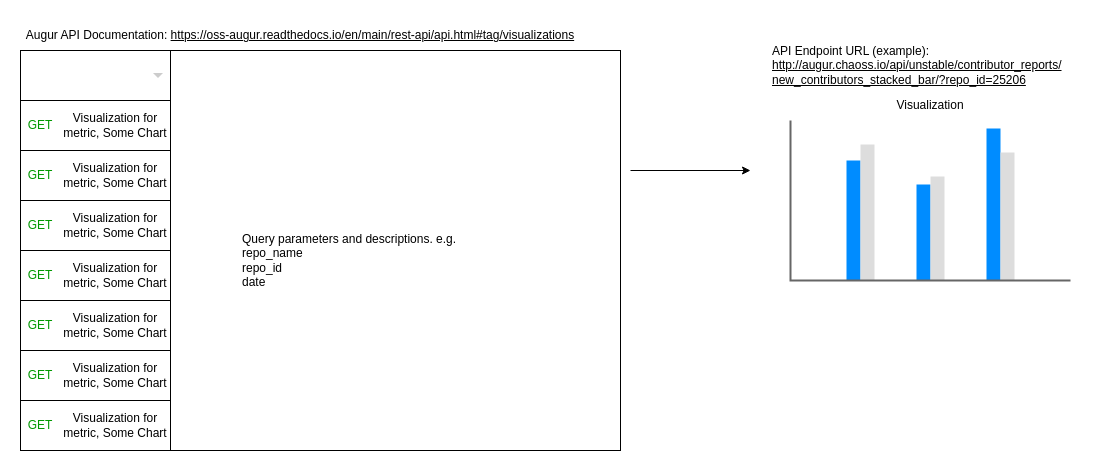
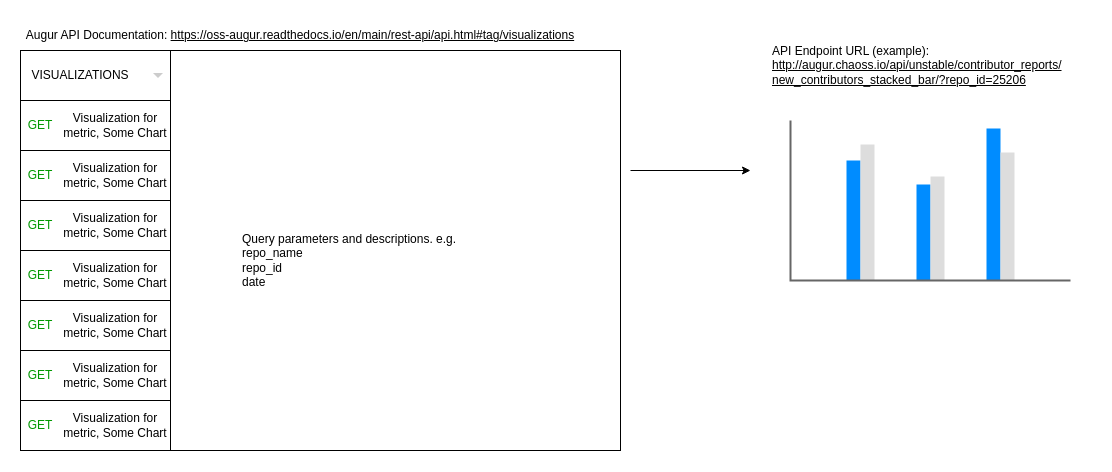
node "VISUALIZATIONS": added
node "Visualization": removed
